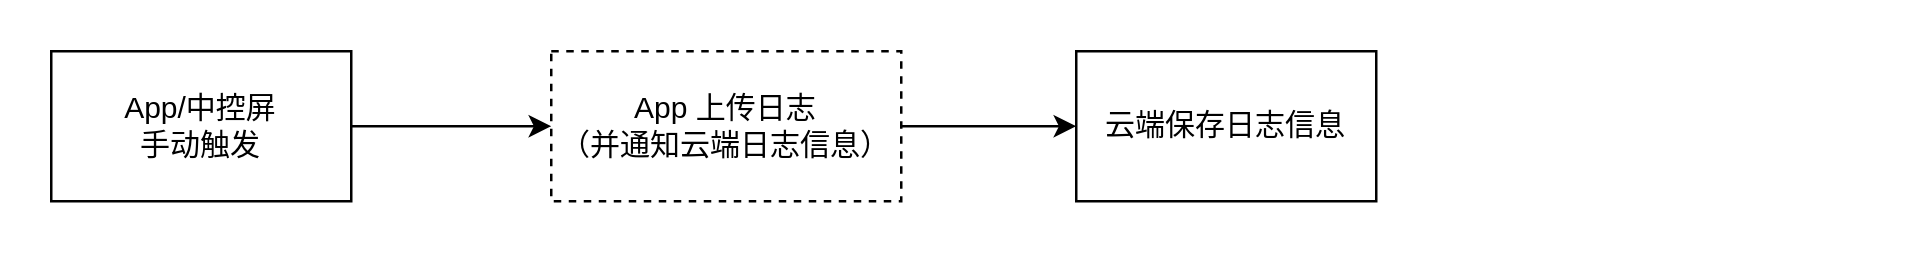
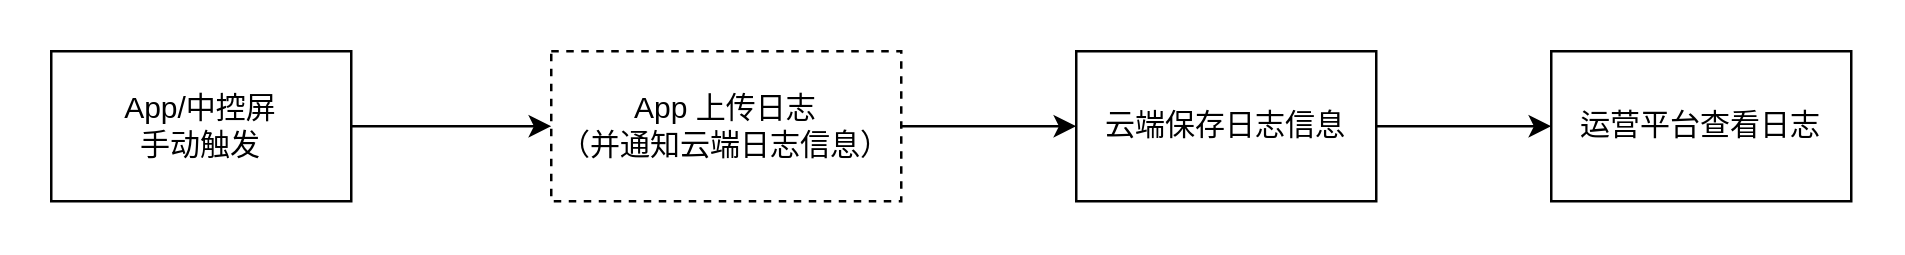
edge "云端保存日志信息" -> "运营平台查看日志": added
node "运营平台查看日志": added
